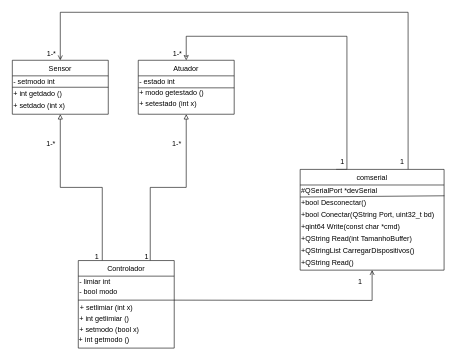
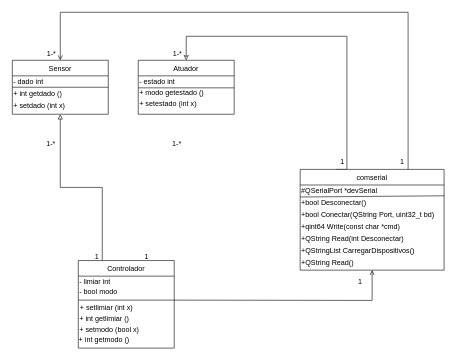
node "- setmodo int": label "- setmodo int" -> "- dado int"
edge "Controlador" -> "Atuador": removed
node "+QString Read(int TamanhoBuffer)": label "+QString Read(int TamanhoBuffer)" -> "+QString Read(int Desconectar)"
